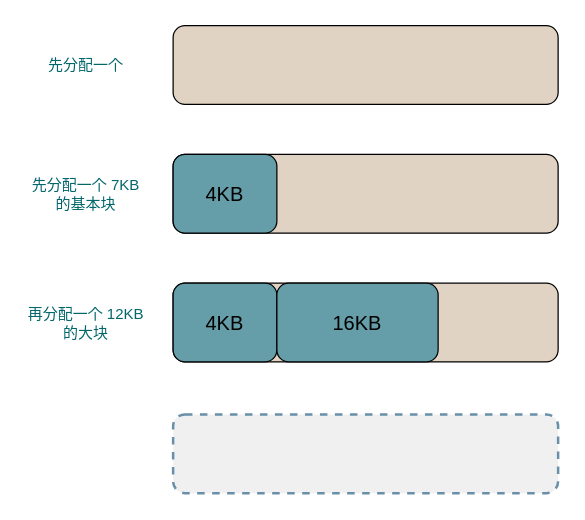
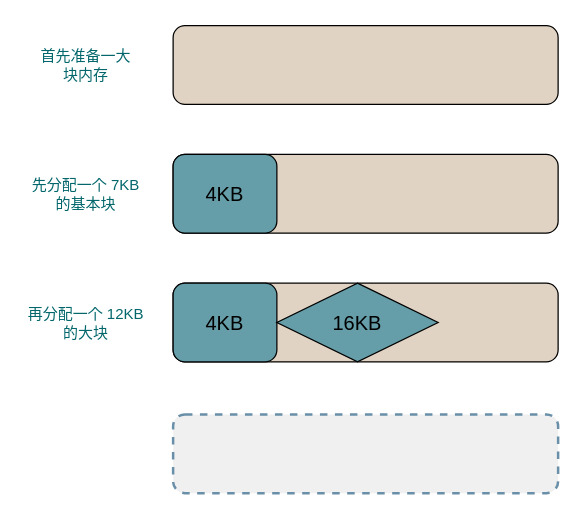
node "先分配一个": label "先分配一个" -> "首先准备一大块内存"
node "16KB": shape rounded rectangle -> diamond
